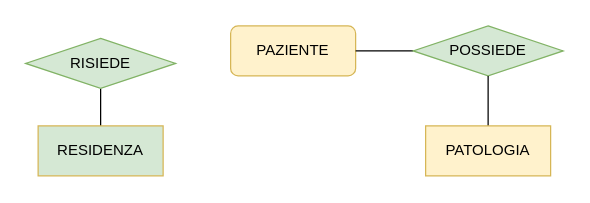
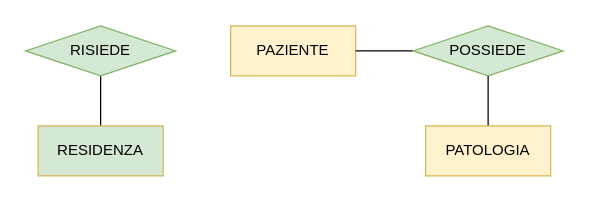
node "PAZIENTE": shape rounded rectangle -> rectangle
node "RISIEDE": moved (101, 63) -> (101, 51)
